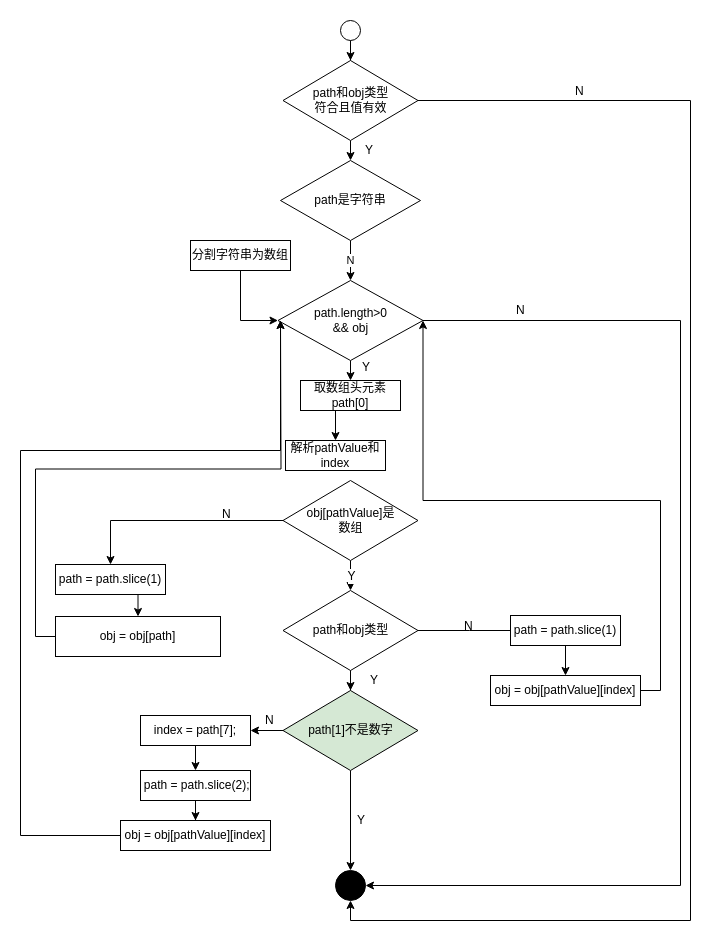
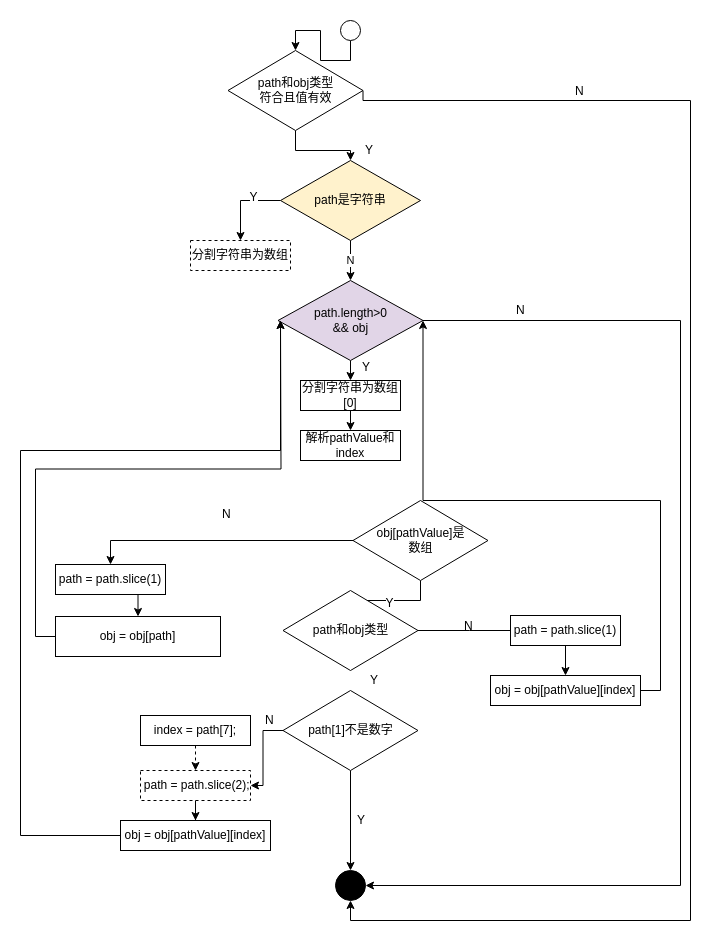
node "path和obj类型 符合且值有效": moved (351, 101) -> (296, 91)
edge "path是字符串" -> "分割字符串为数组": added, label "Y"
node "path是字符串": fillcolor #ffffff -> #fff2cc
node "分割字符串为数组": style solid -> dashed
edge "分割字符串为数组" -> "path.length>0 && obj": removed
node "path.length>0 && obj": fillcolor #ffffff -> #e1d5e7
node "取数组头元素path[0]": label "取数组头元素path[0]" -> "分割字符串为数组[0]"
node "解析pathValue和index": moved (336, 456) -> (351, 446)
node "obj[pathValue]是 数组": moved (351, 521) -> (421, 541)
edge "path和obj类型" -> "path[1]不是数字": removed
edge "path[1]不是数字" -> "index = path[7];": now "path[1]不是数字" -> "path = path.slice(2);"
node "path[1]不是数字": fillcolor #d5e8d4 -> #ffffff
edge "index = path[7];" -> "path = path.slice(2);": style solid -> dashed
node "path = path.slice(2);": style solid -> dashed
